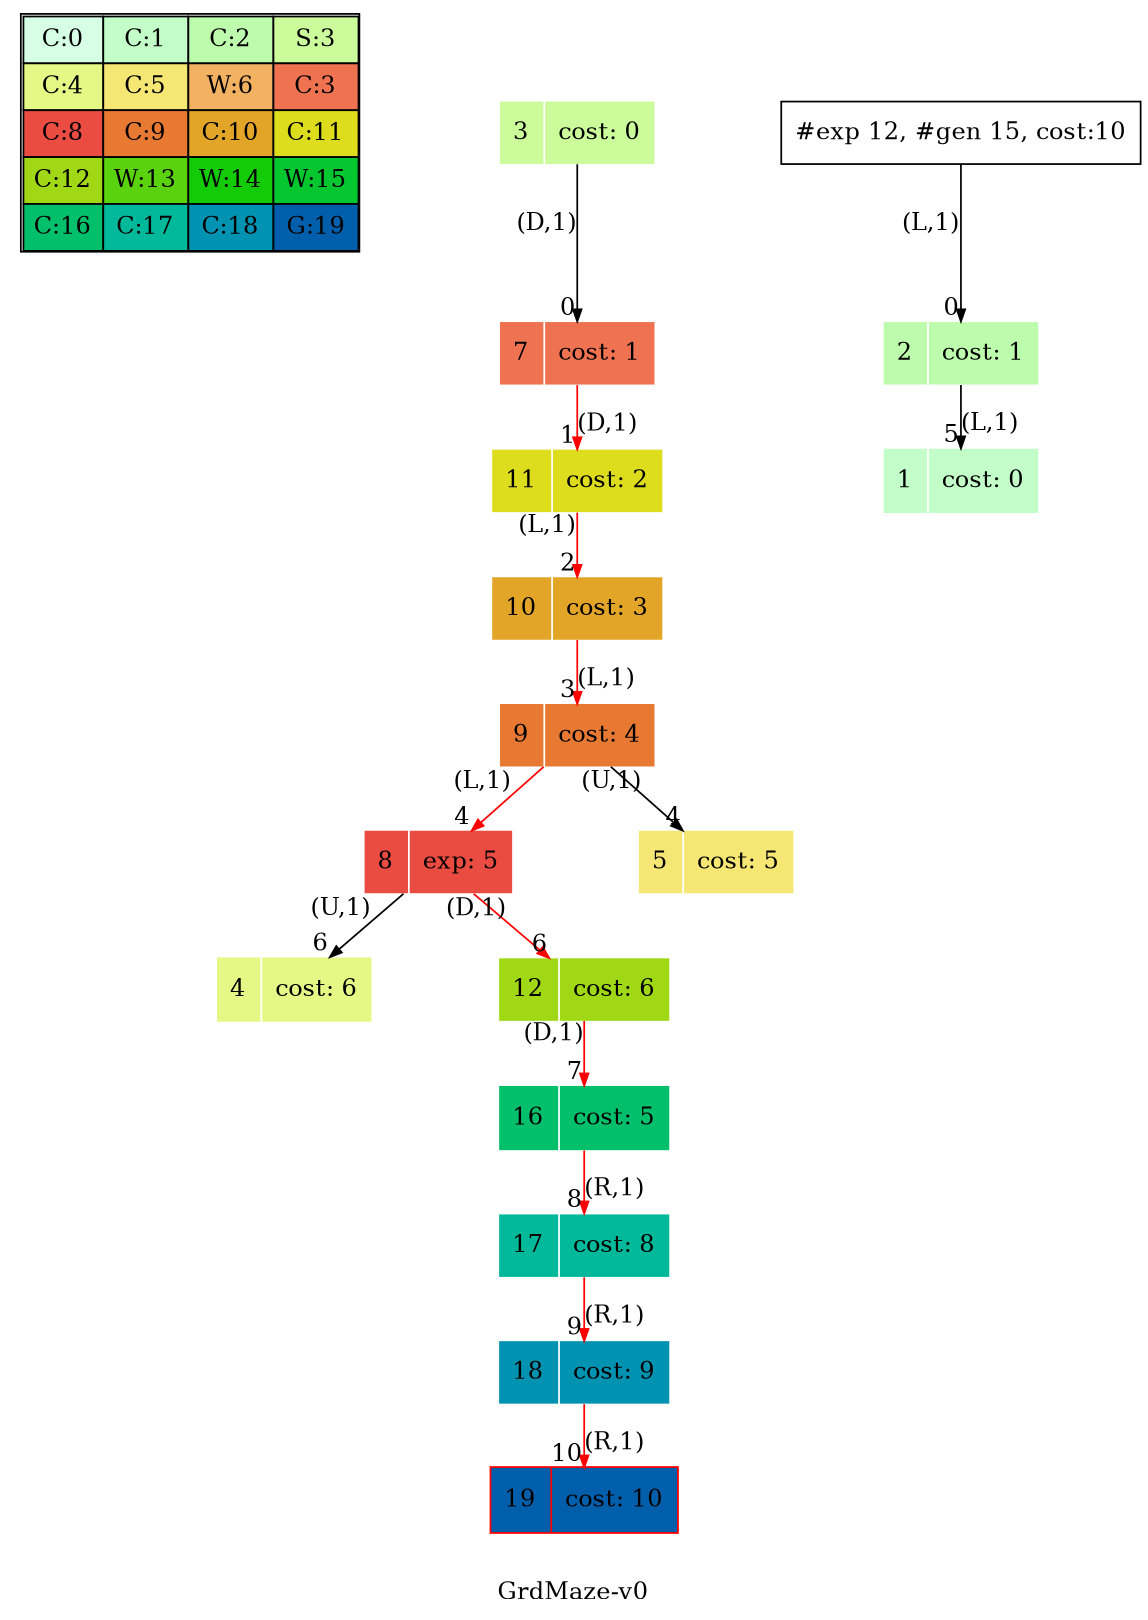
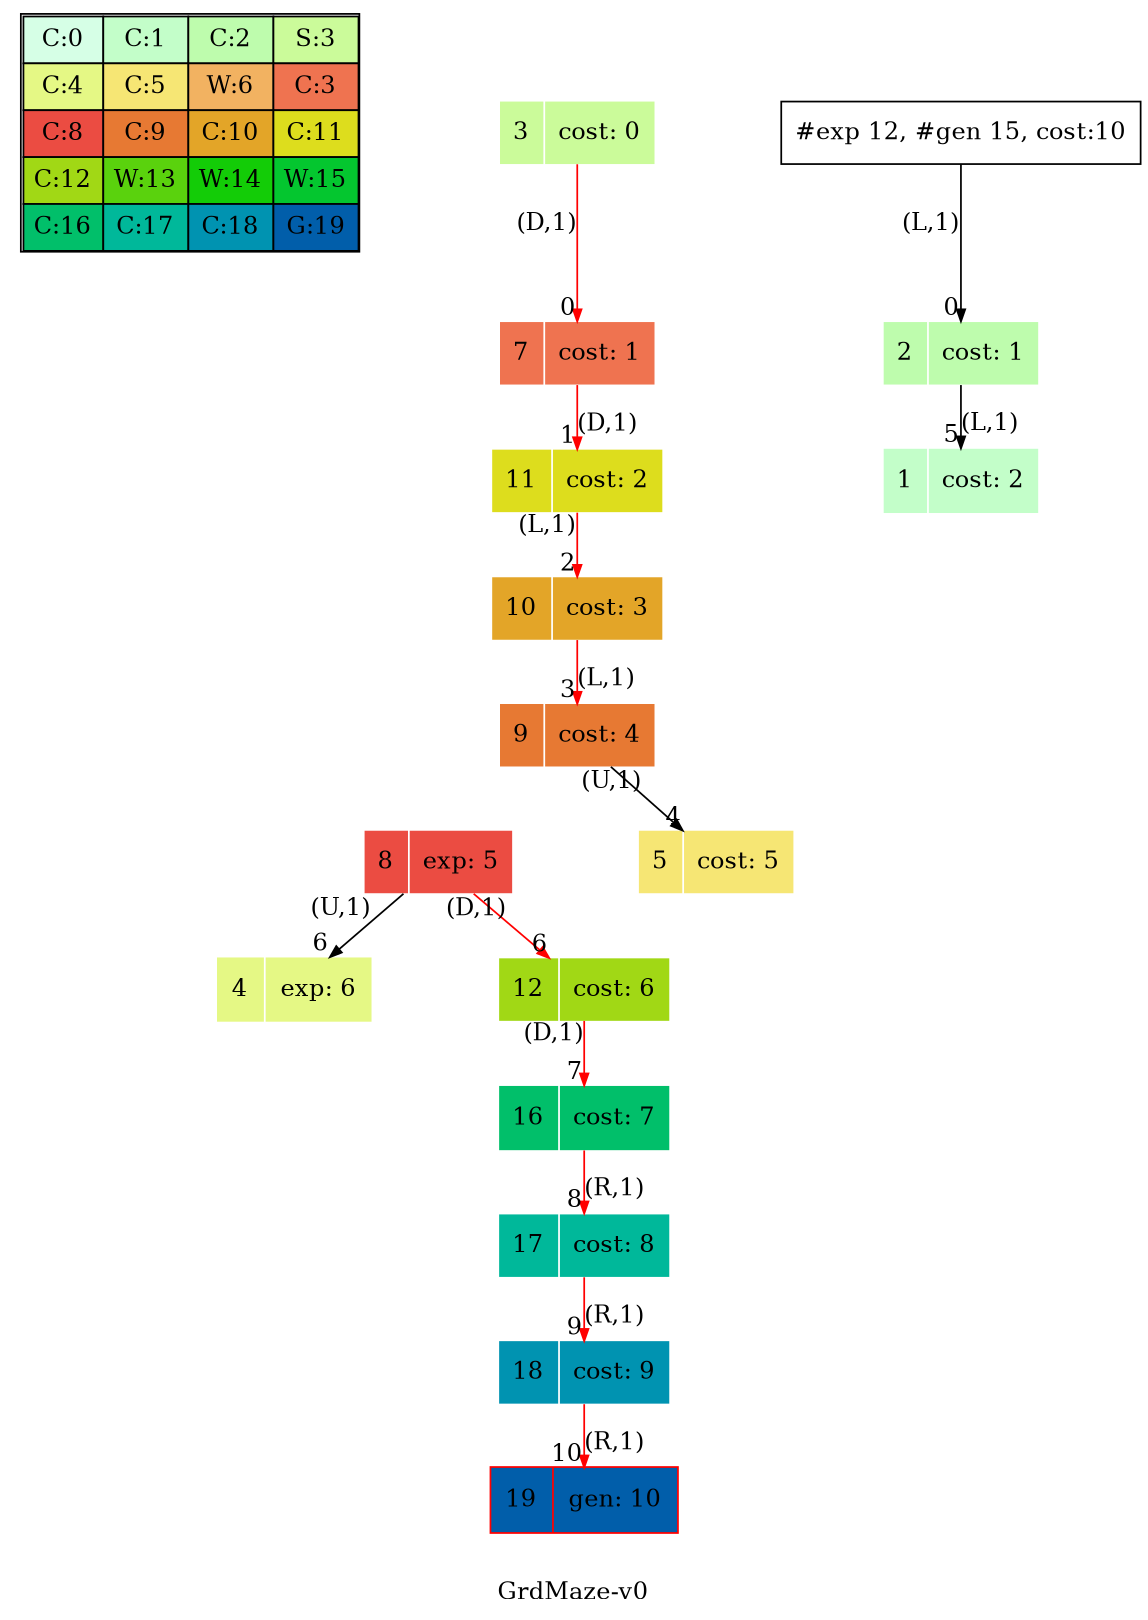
edge "3" -> "7": color black -> red
node "1": text "cost: 0" -> "cost: 2"
edge "9" -> "8": removed, label "(L,1)"
node "4": text "cost: 6" -> "exp: 6"
node "16": text "cost: 5" -> "cost: 7"
node "19": text "cost: 10" -> "gen: 10"
